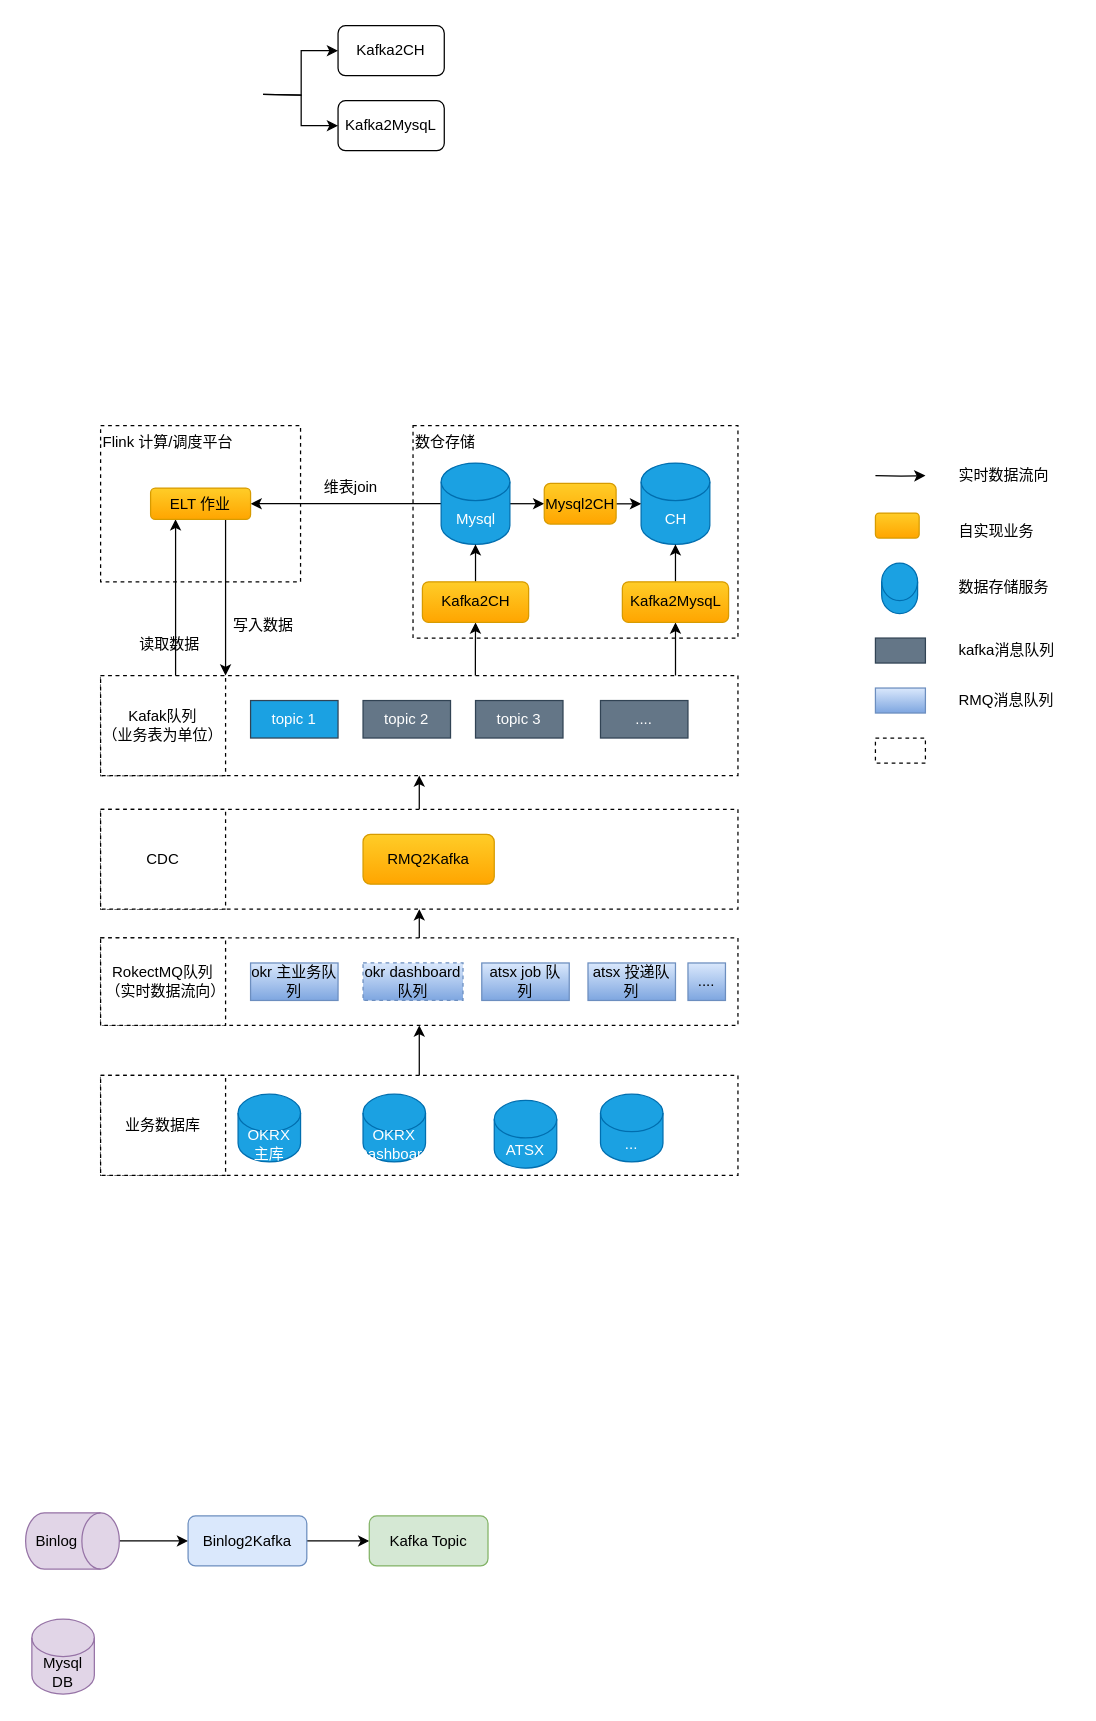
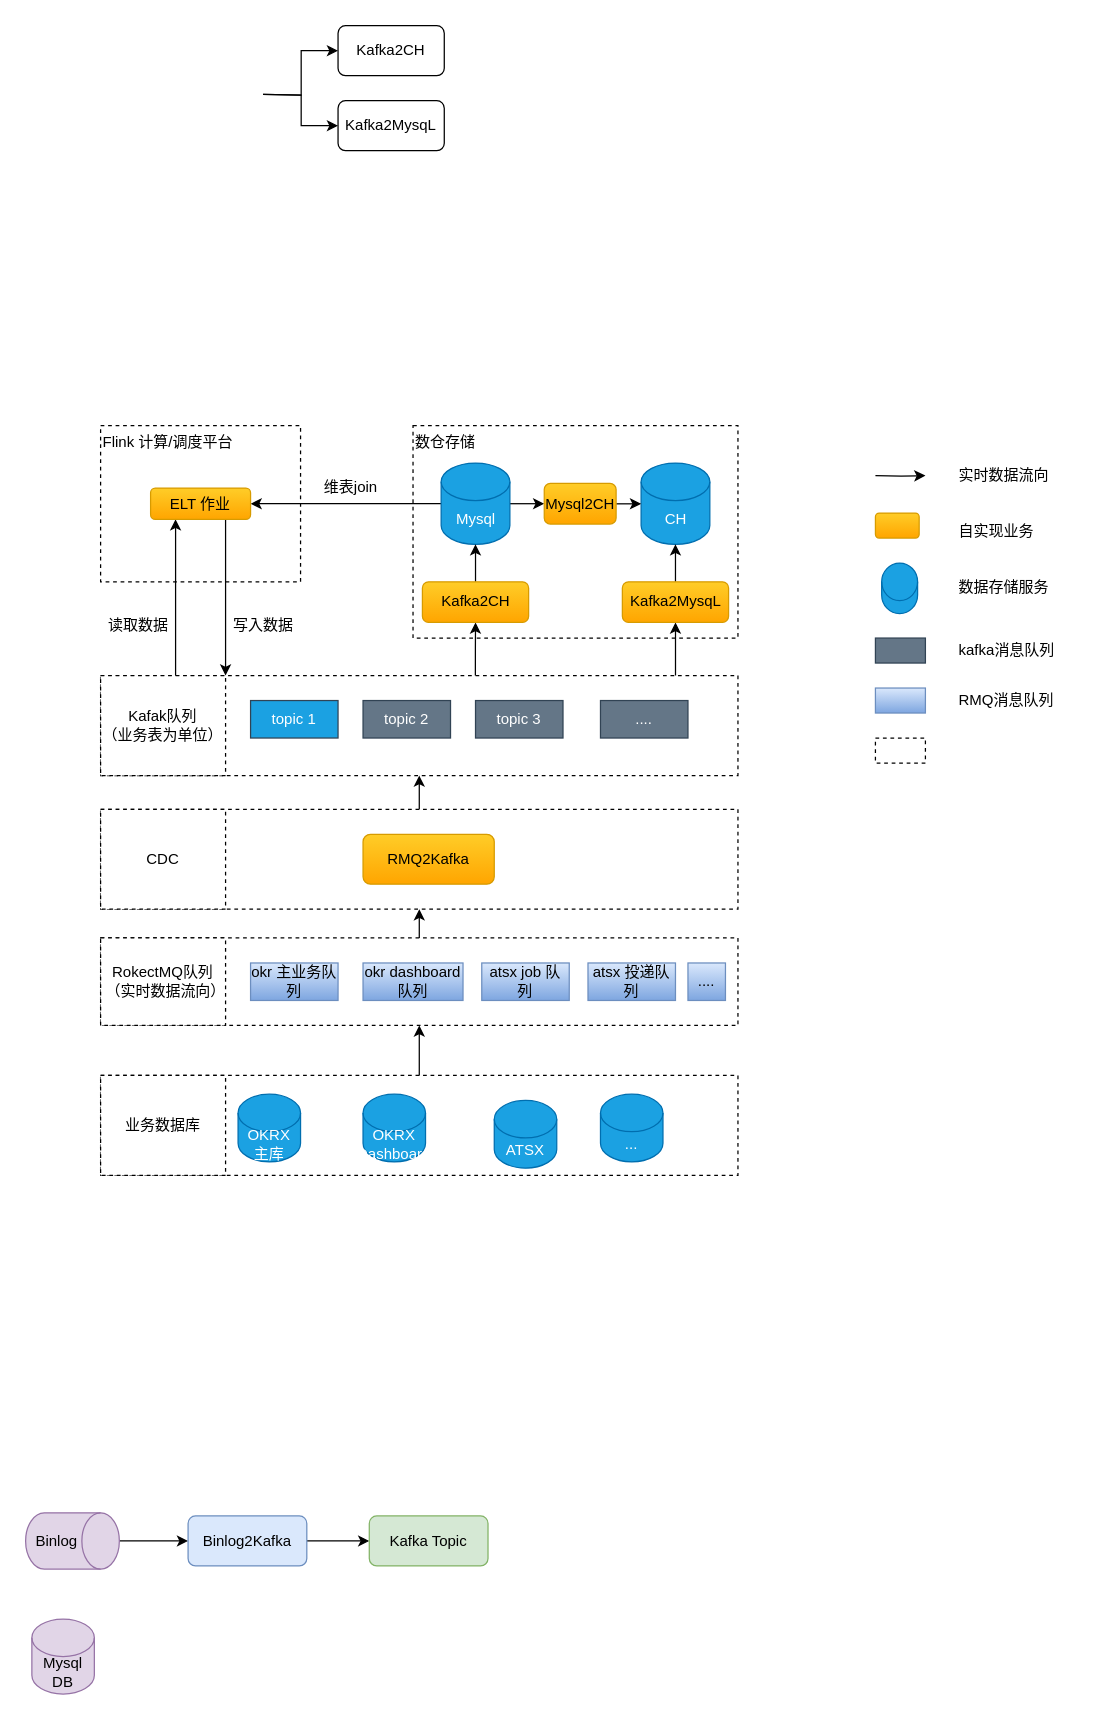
node "读取数据": moved (169, 644) -> (138, 626)
node "okr dashboard队列": style dashed -> solid
